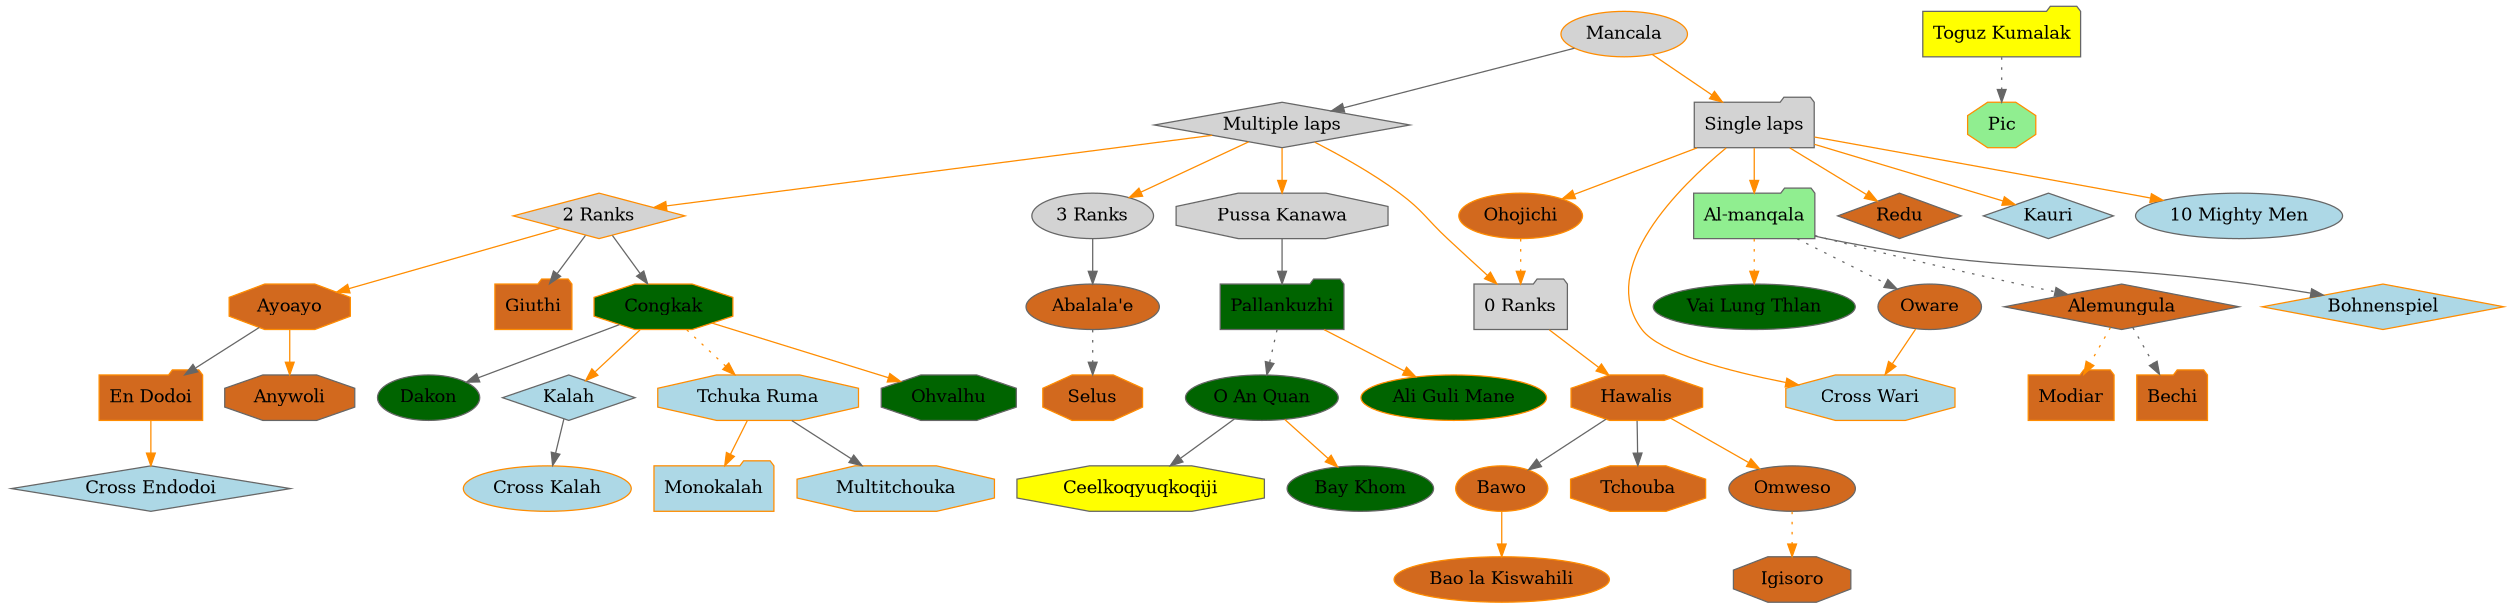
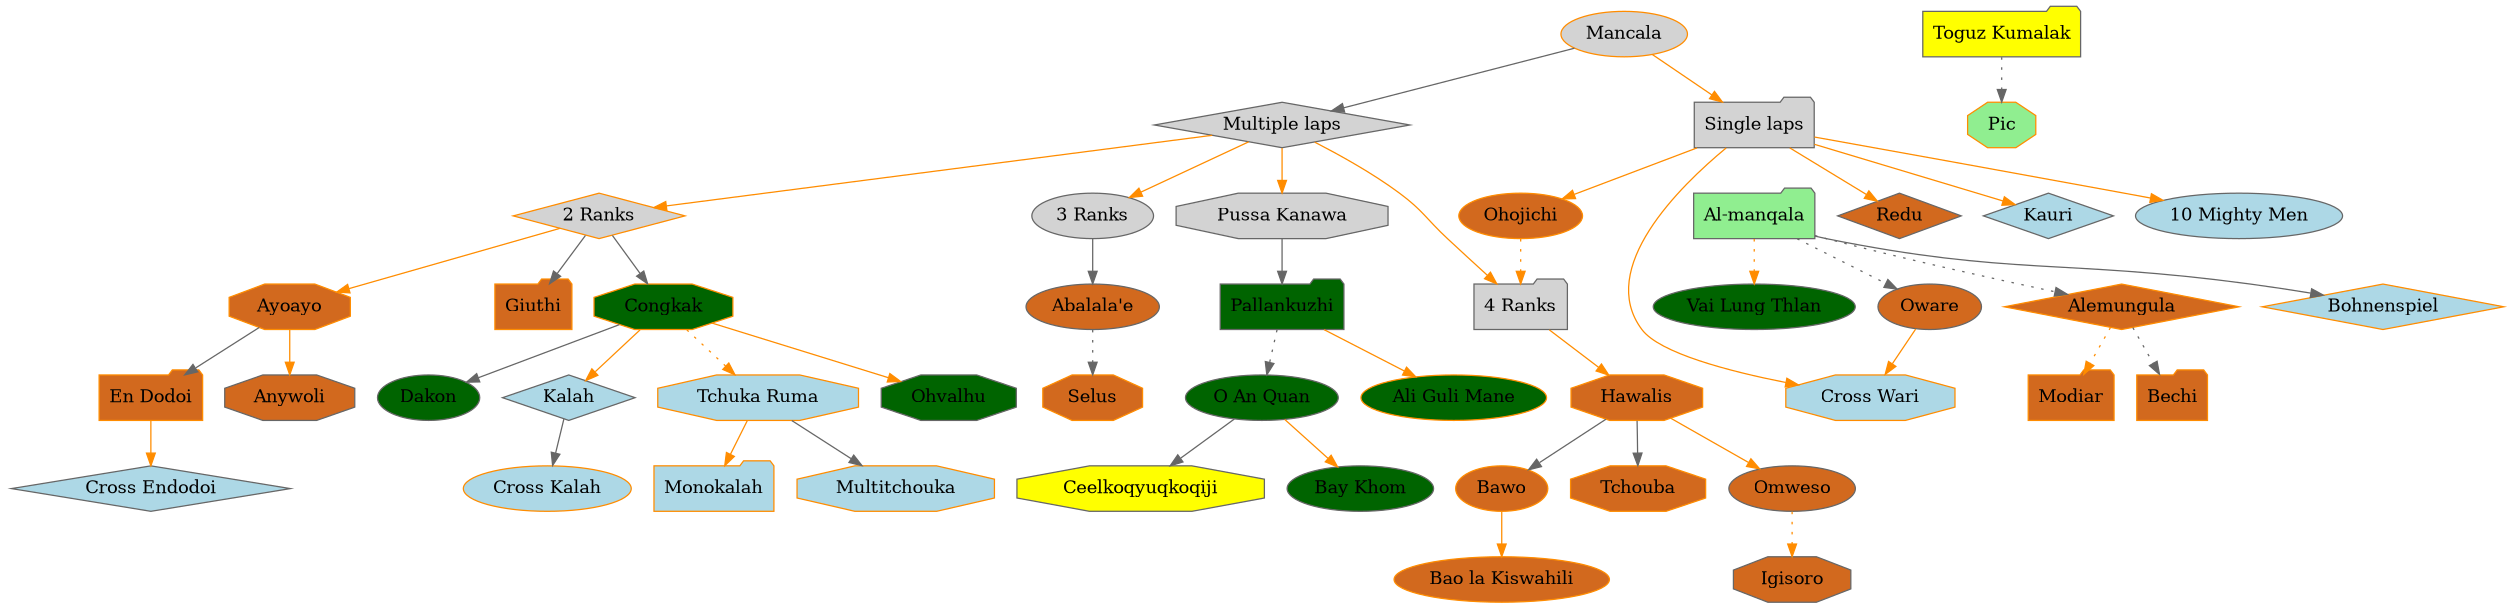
edge "Single laps" -> "Al-manqala": removed
node "0 Ranks": label "0 Ranks" -> "4 Ranks"
node "Alemungula": color gray40 -> darkorange
